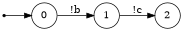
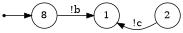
node "0": label "0" -> "8"
edge "1" -> "2": reversed
